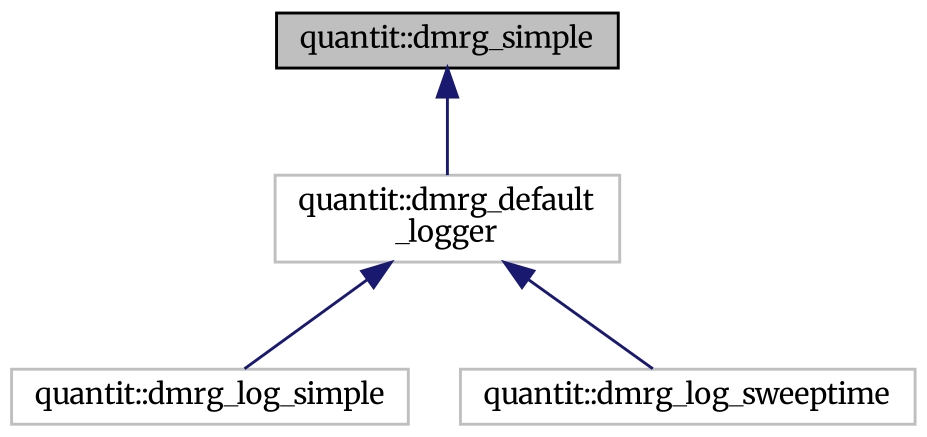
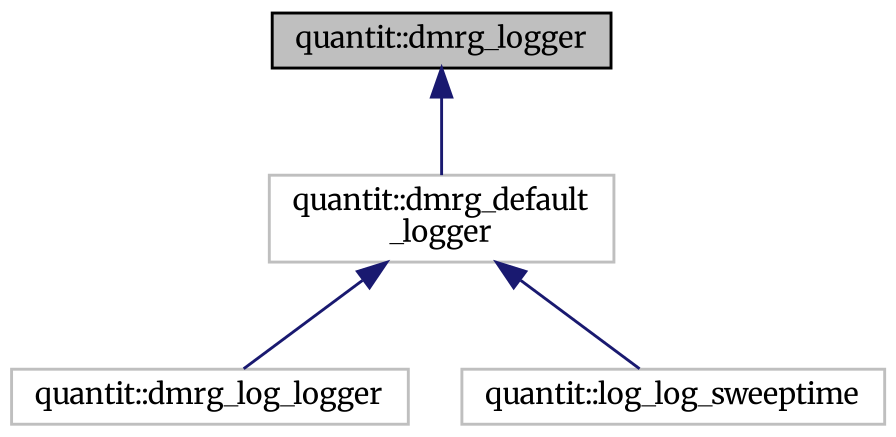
node "quantit::dmrg_simple": label "quantit::dmrg_simple" -> "quantit::dmrg_logger"
node "quantit::dmrg_log_simple": label "quantit::dmrg_log_simple" -> "quantit::dmrg_log_logger"
node "quantit::dmrg_log_sweeptime": label "quantit::dmrg_log_sweeptime" -> "quantit::log_log_sweeptime"
